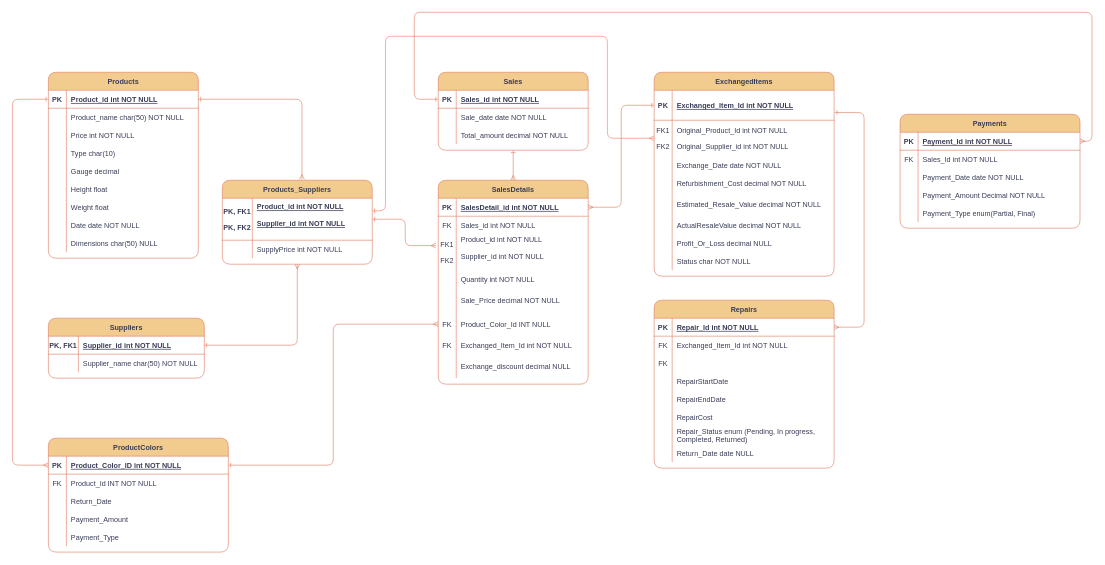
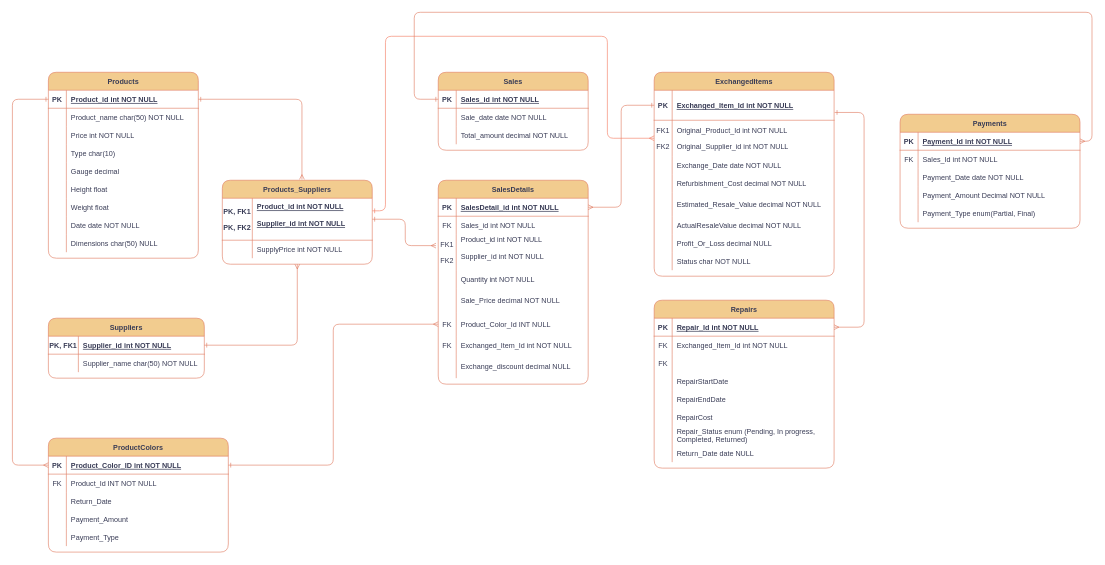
edge "Sales" -- "SalesDetails": removed
